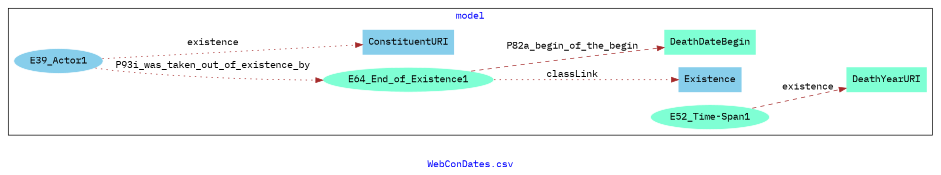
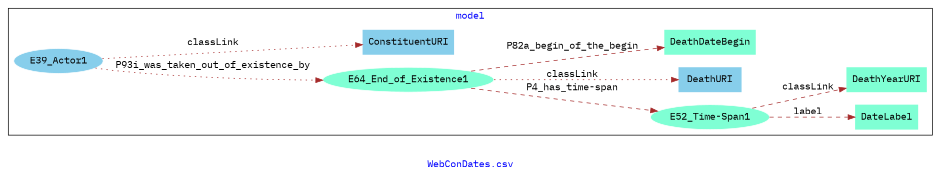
edge "E39_Actor1" -> "ConstituentURI": label "existence" -> "classLink"
node "Existence": label "Existence" -> "DeathURI"
edge "E52_Time-Span1" -> "DeathYearURI": label "existence" -> "classLink"
edge "E64_End_of_Existence1" -> "E52_Time-Span1": added, label "P4_has_time-span"
node "DateLabel": added
